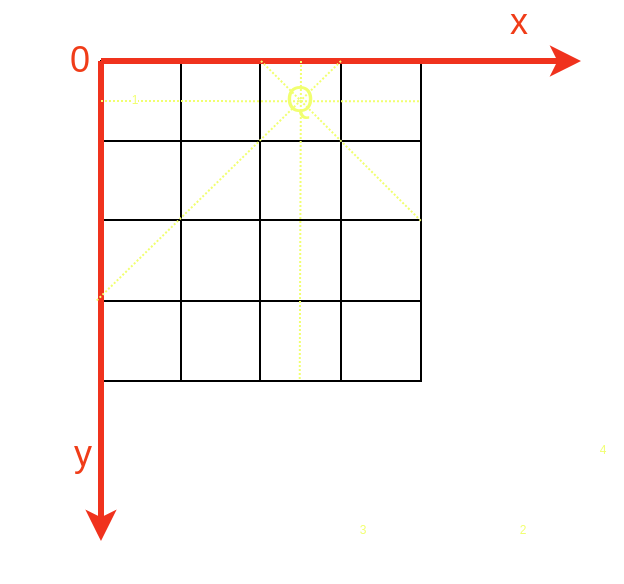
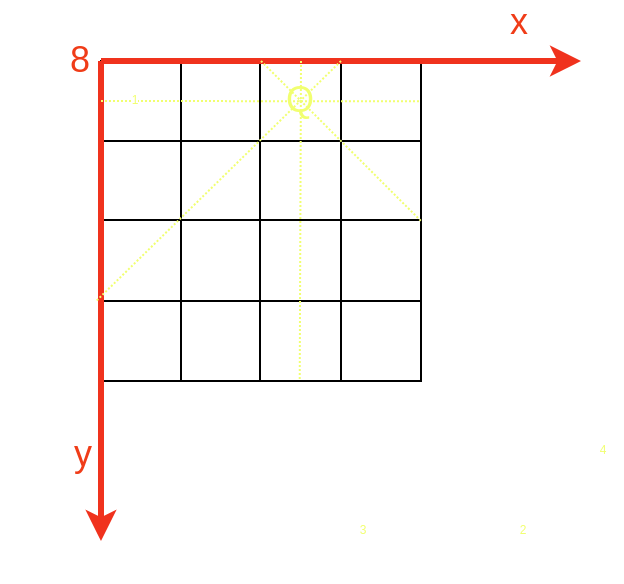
node "0": label "0" -> "8"
